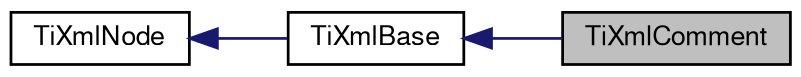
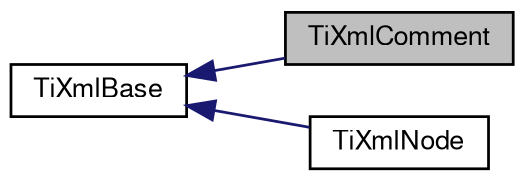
edge "TiXmlBase" -> "TiXmlNode": reversed
